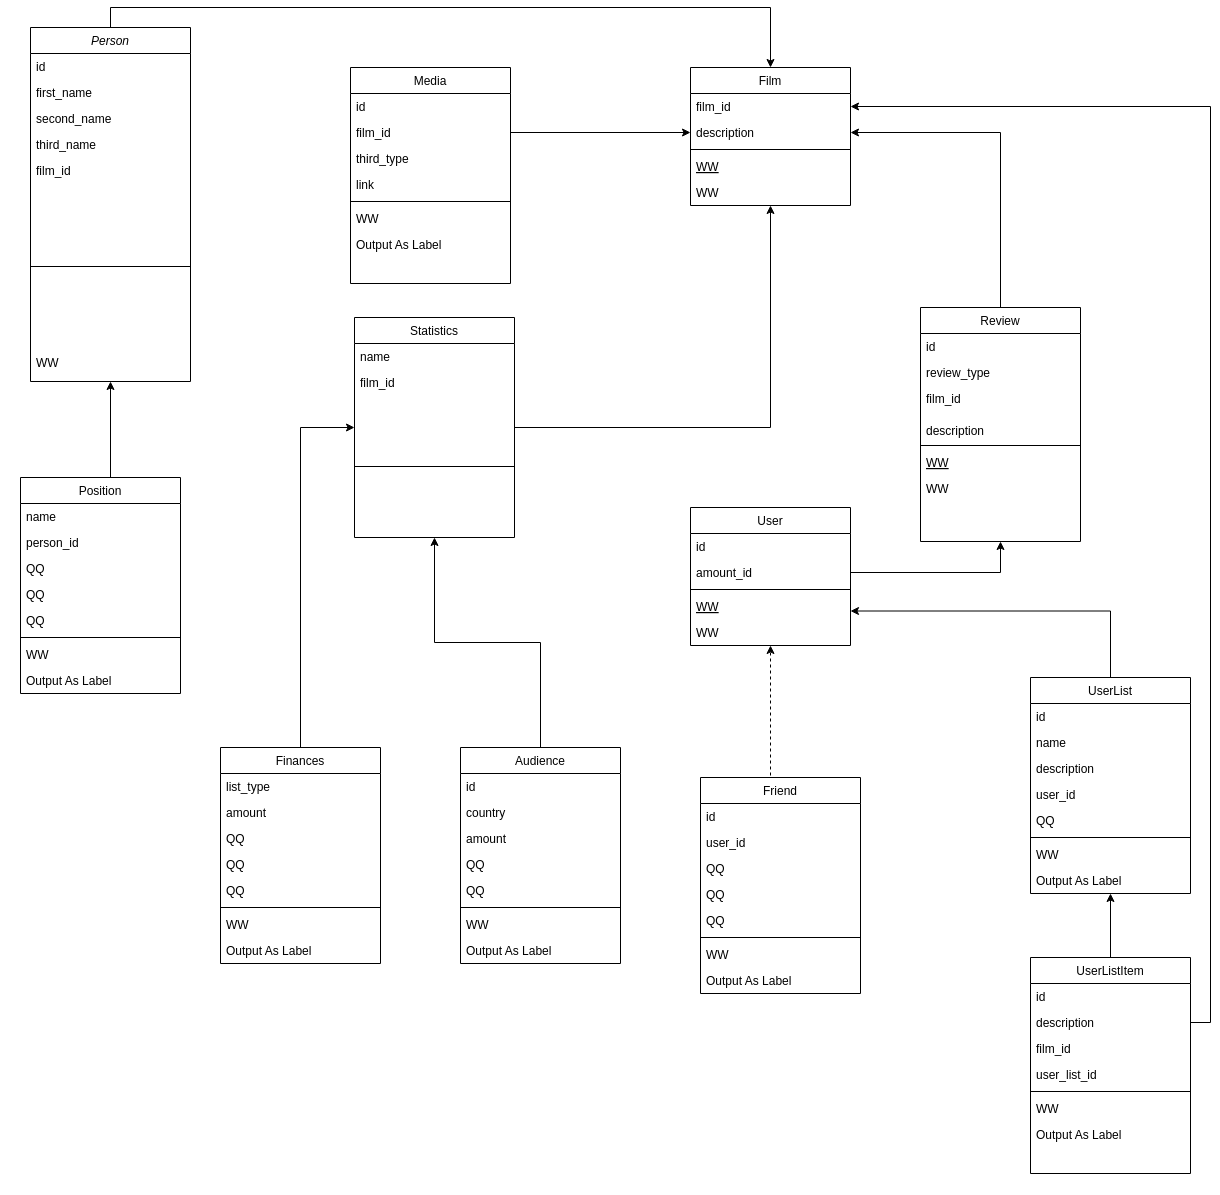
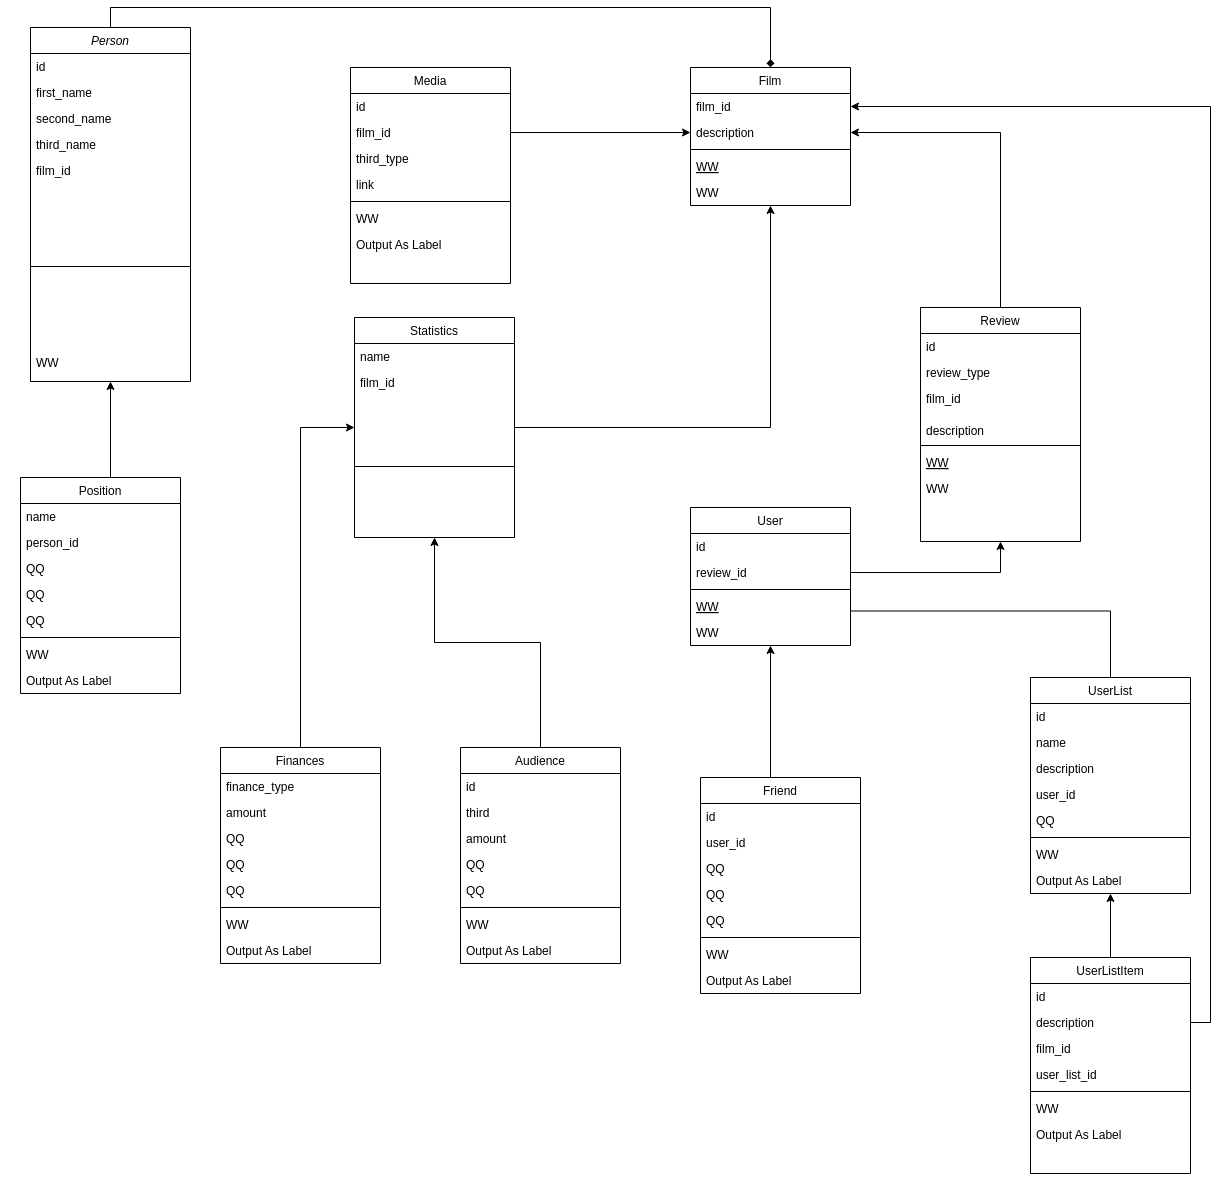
edge "Person" -> "Film": arrowhead classic -> diamond
node "amount_id": label "amount_id" -> "review_id"
edge "UserList" -> "User": arrowhead classic -> none
edge "Friend" -> "User": style dashed -> solid
node "list_type": label "list_type" -> "finance_type"
node "country": label "country" -> "third"
